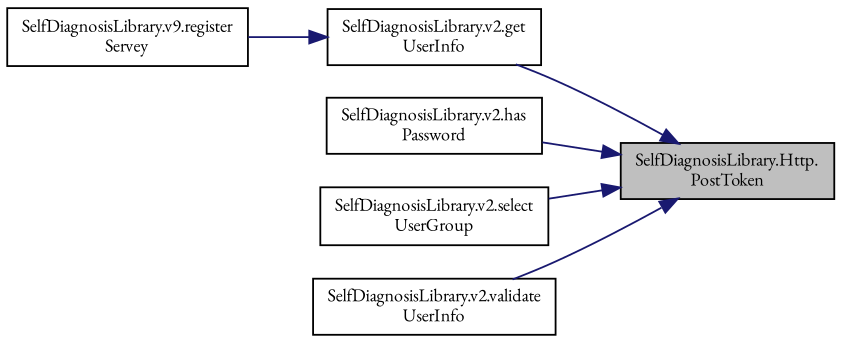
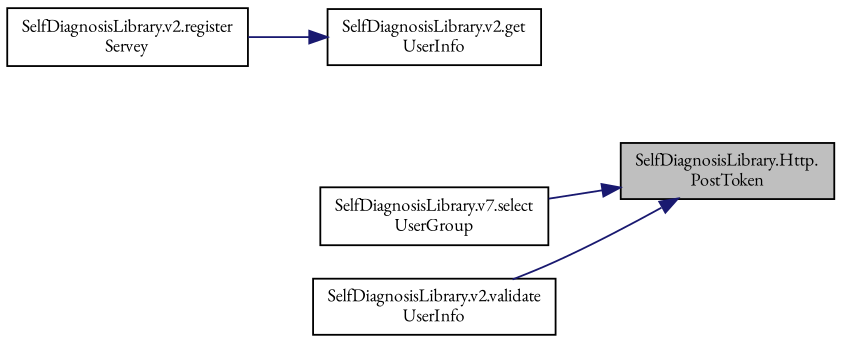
node "SelfDiagnosisLibrary.v9.register Servey": label "SelfDiagnosisLibrary.v9.register Servey" -> "SelfDiagnosisLibrary.v2.register Servey"
edge "SelfDiagnosisLibrary.v2.get UserInfo" -> "SelfDiagnosisLibrary.Http. PostToken": removed
node "SelfDiagnosisLibrary.v2.has Password": removed
node "SelfDiagnosisLibrary.v2.select UserGroup": label "SelfDiagnosisLibrary.v2.select UserGroup" -> "SelfDiagnosisLibrary.v7.select UserGroup"
